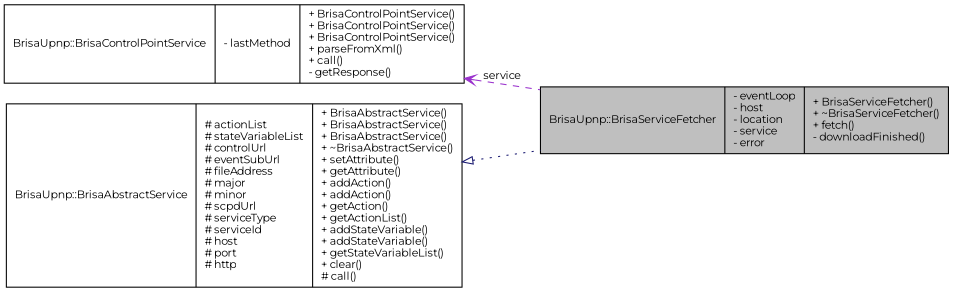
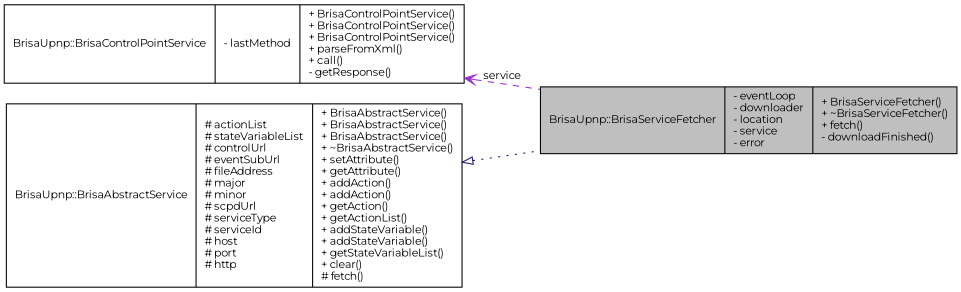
node "BrisaUpnp::BrisaServiceFetcher": text "- host" -> "- downloader"
node "BrisaUpnp::BrisaAbstractService": text "# call()" -> "# fetch()"
